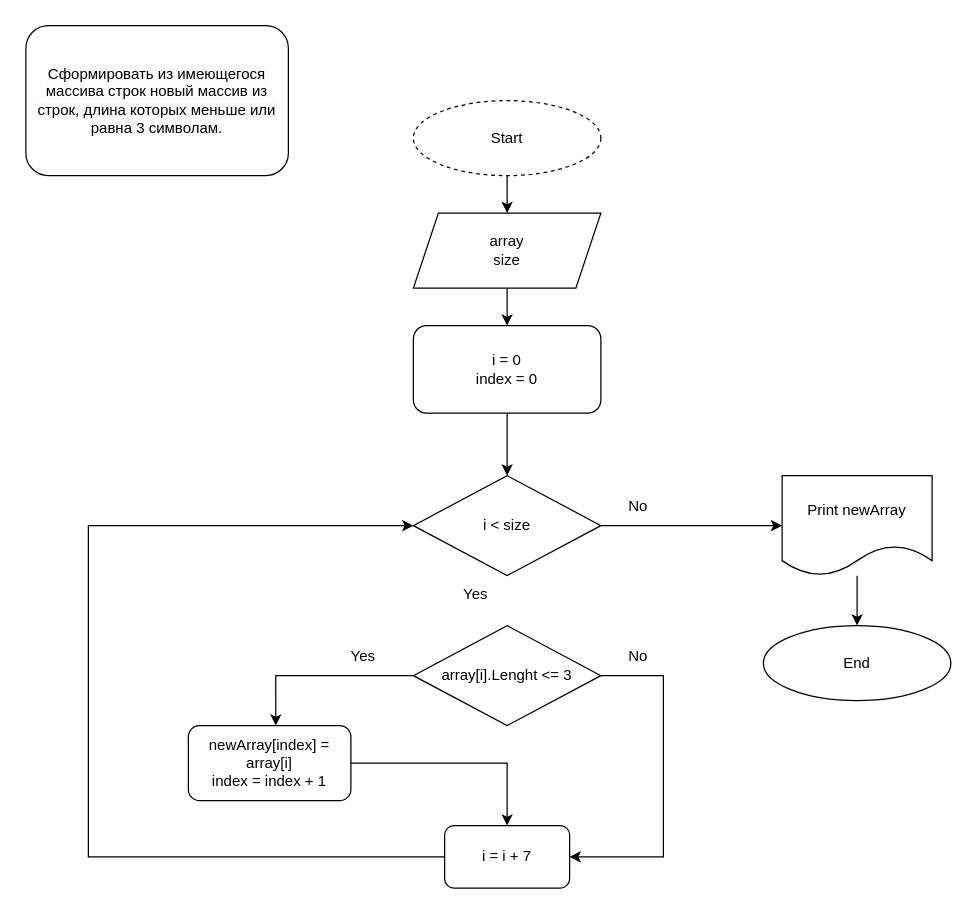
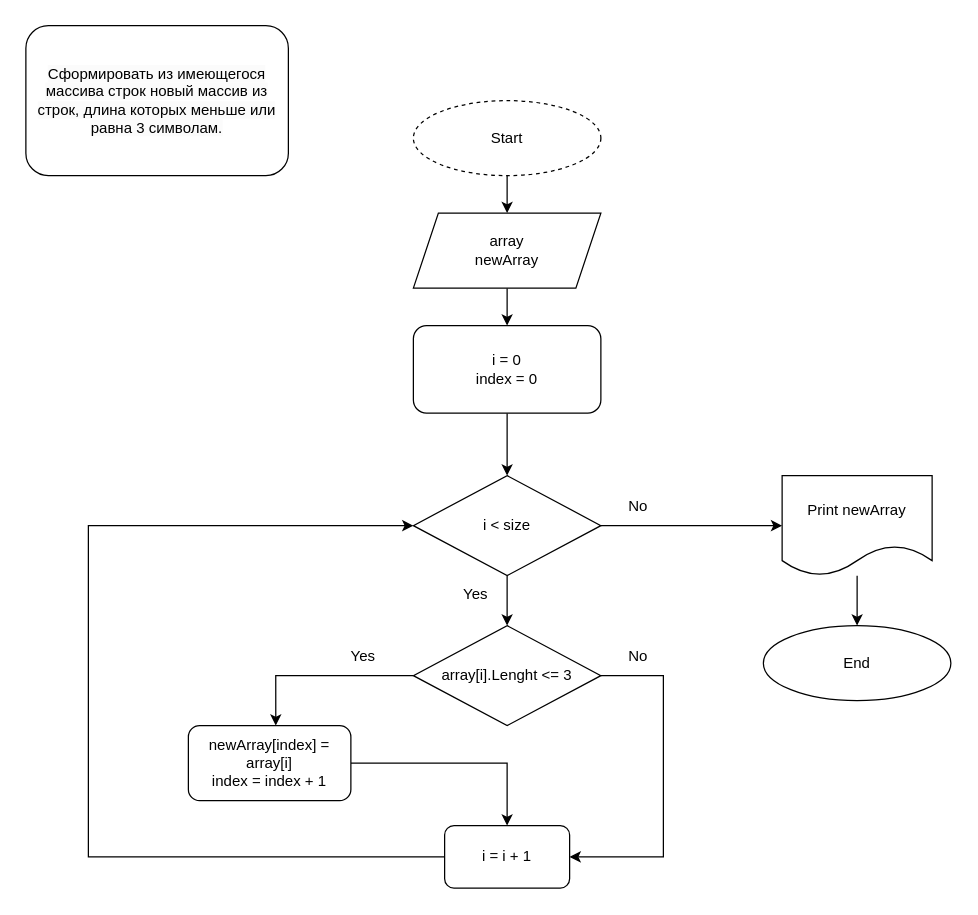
node "array size": label "array size" -> "array newArray"
edge "i < size" -> "array[i].Lenght <= 3": added
node "i = i + 7": label "i = i + 7" -> "i = i + 1"
